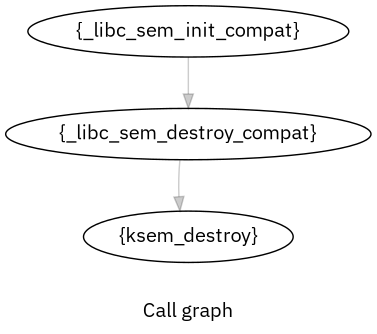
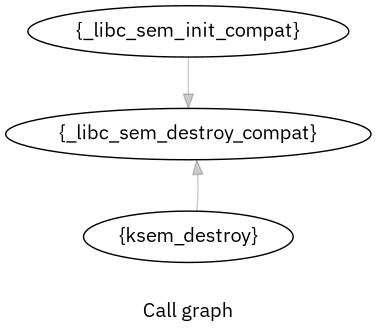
edge "{_libc_sem_destroy_compat}" -> "{ksem_destroy}": reversed
